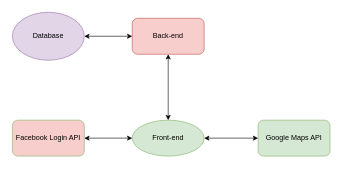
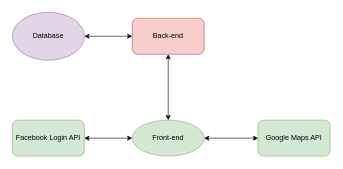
node "Facebook Login API": fillcolor #f8cecc -> #d5e8d4
